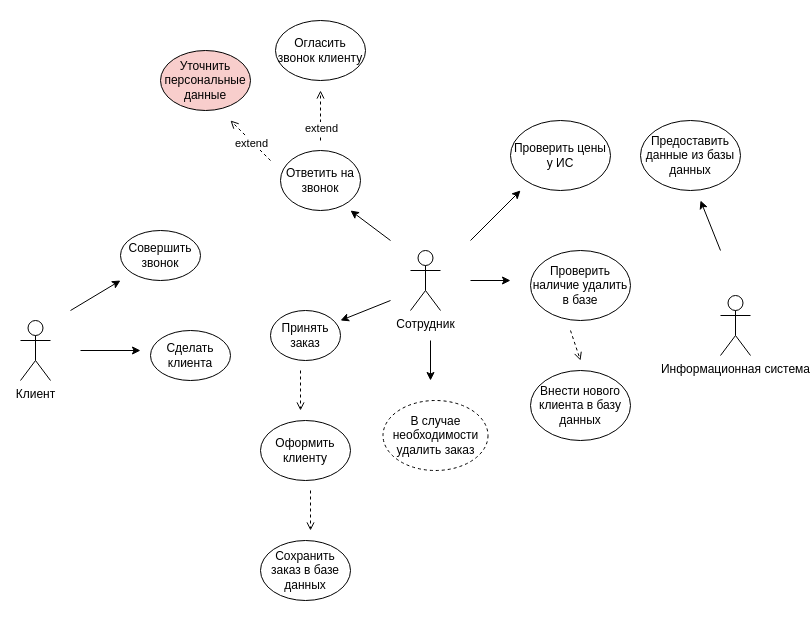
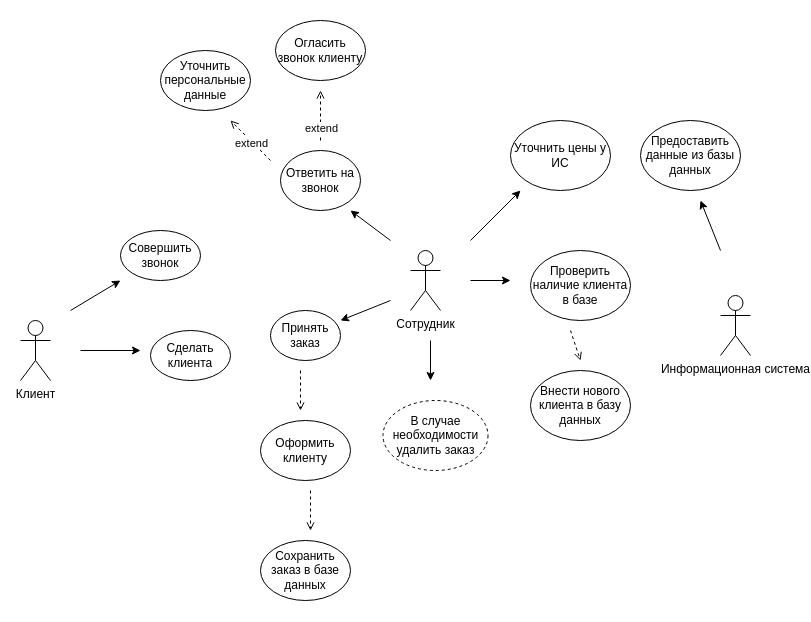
node "Уточнить персональные данные": fillcolor #f8cecc -> #ffffff
node "Проверить цены у ИС": label "Проверить цены у ИС" -> "Уточнить цены у ИС"
node "Проверить наличие удалить в базе": label "Проверить наличие удалить в базе" -> "Проверить наличие клиента в базе"
